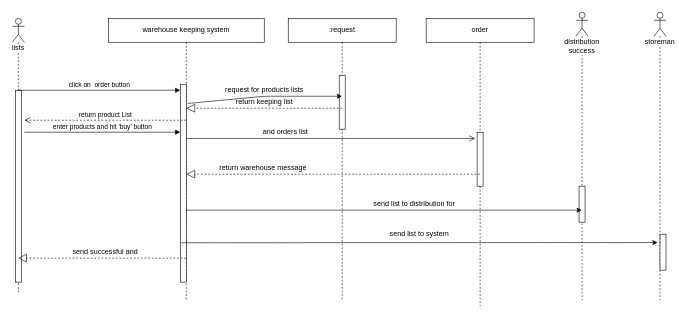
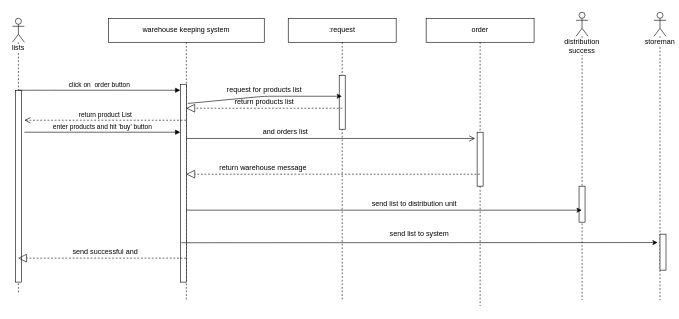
node "request for products lists": label "request for products lists" -> "request for products list"
node "return keeping list": label "return keeping list" -> "return products list"
node "send list to distribution for": label "send list to distribution for" -> "send list to distribution unit"
